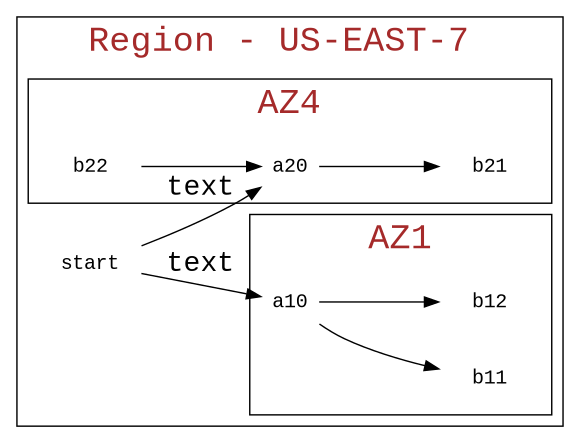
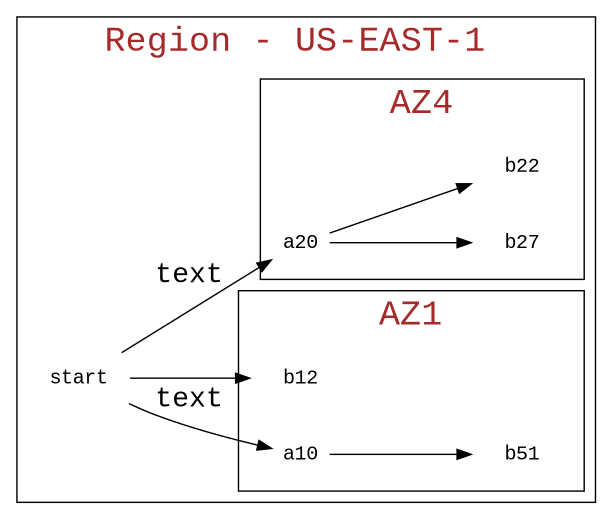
cluster "Region - US-EAST-7 ": label "Region - US-EAST-7 " -> "Region - US-EAST-1 "
edge "b22" -> "a20": reversed
node "b21": label "b21" -> "b27"
edge "a10" -> "b12": now "start" -> "b12"
node "b11": label "b11" -> "b51"
